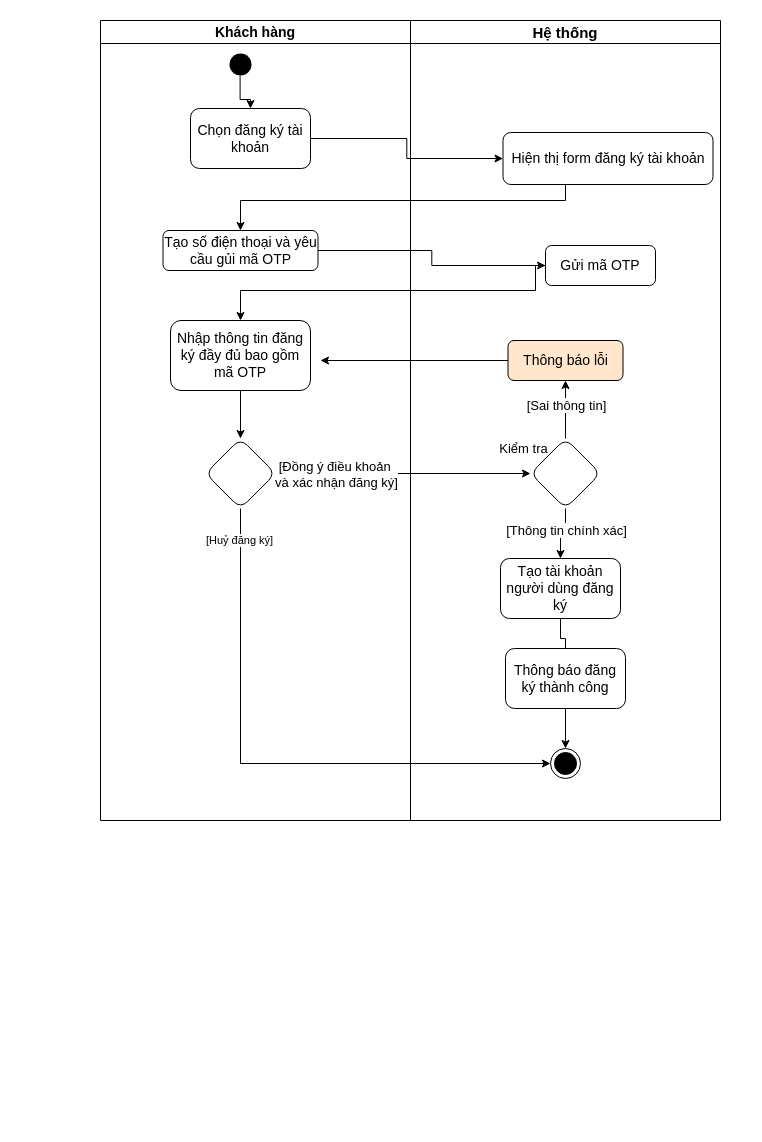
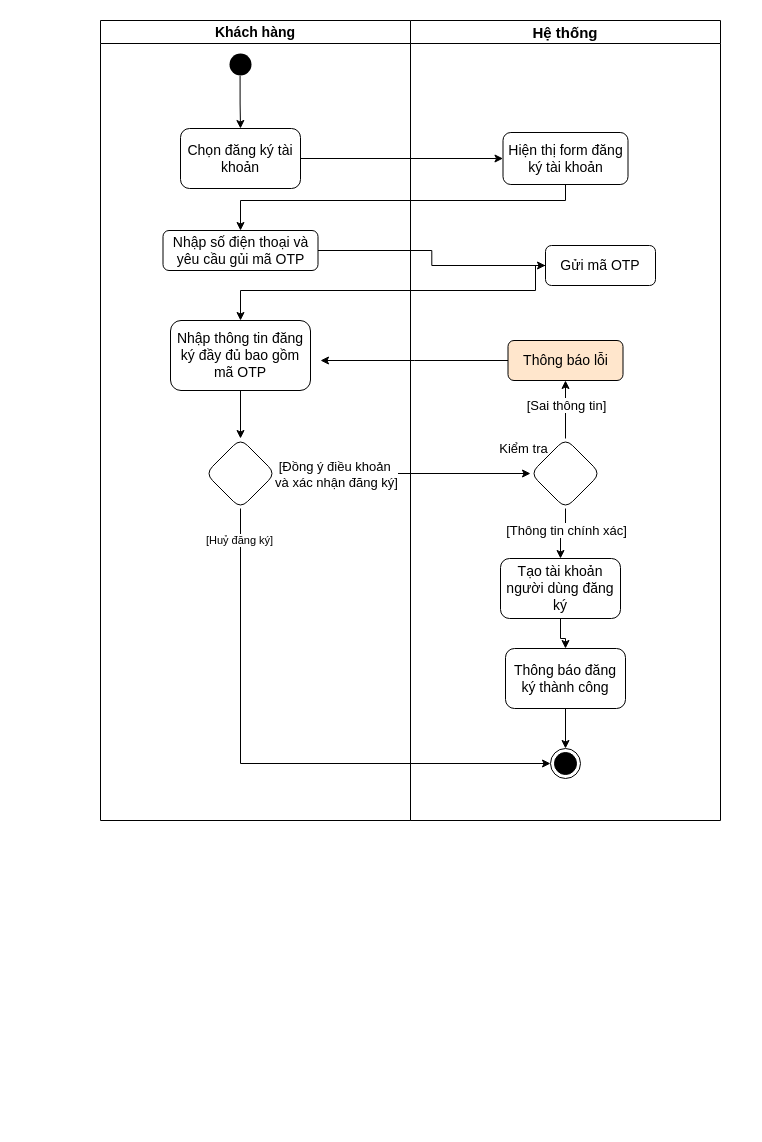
node "Chọn đăng ký tài khoản": moved (251, 139) -> (241, 159)
node "Hiện thị form đăng ký tài khoản": size 210x52 -> 125x52
node "Tạo số điện thoại và yêu cầu gủi mã OTP": label "Tạo số điện thoại và yêu cầu gủi mã OTP" -> "Nhập số điện thoại và yêu cầu gủi mã OTP"
edge "Tạo tài khoản người dùng đăng ký" -- "Thông báo đăng ký thành công": arrowhead none -> classic
